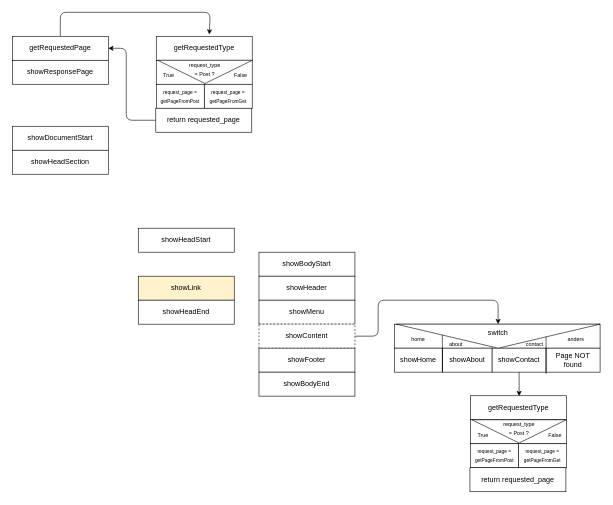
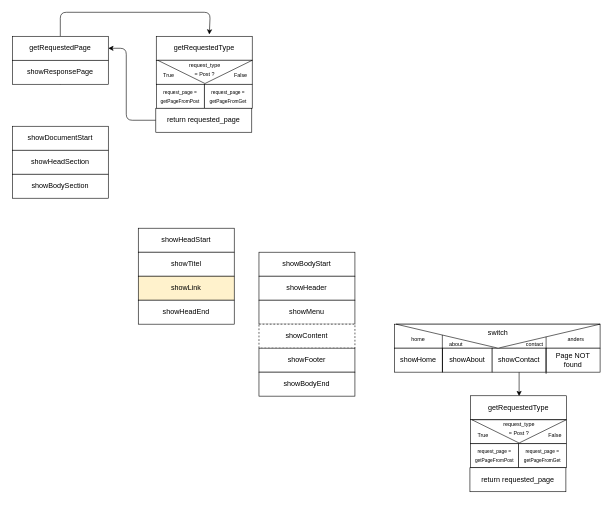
node "showBodySection": added
node "showTitel": added
edge "showContent" -> "switch": removed
